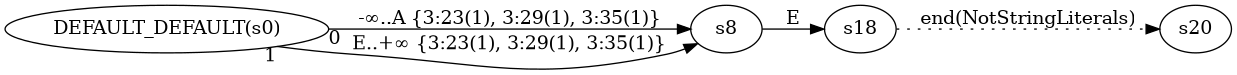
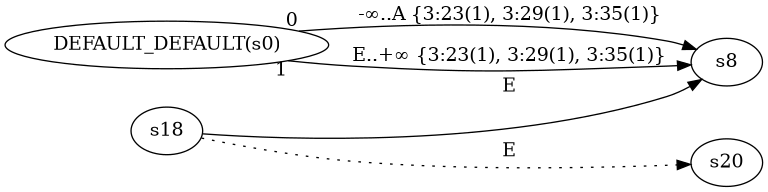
edge "s18" -> "s20": label "end(NotStringLiterals)" -> "E"
edge "s8" -> "s18": reversed
